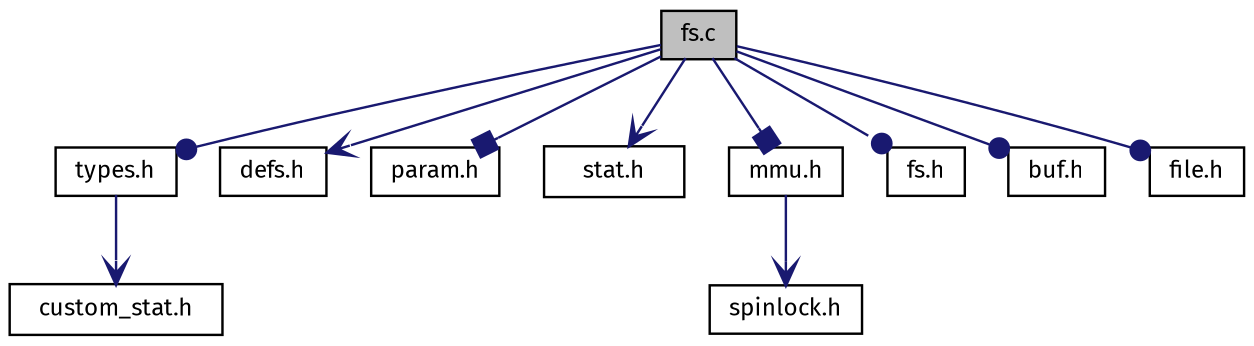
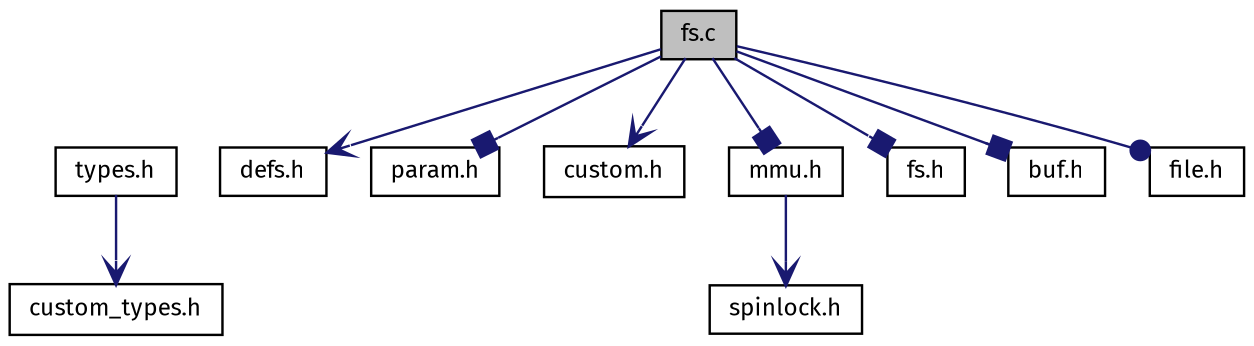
edge "fs.c" -> "types.h": removed
edge "fs.c" -> "fs.h": arrowhead dot -> box
edge "fs.c" -> "buf.h": arrowhead dot -> box
node "stat.h": label "stat.h" -> "custom.h"
node "custom_stat.h": label "custom_stat.h" -> "custom_types.h"
